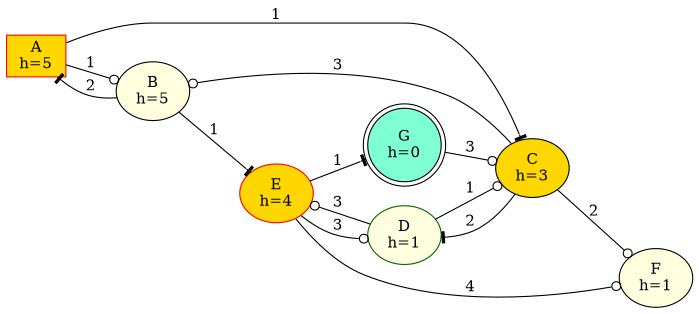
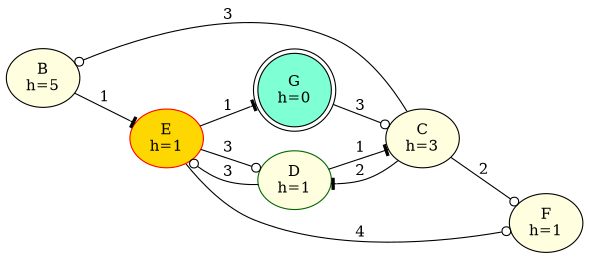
node "A h=5": removed
node "C h=3": fillcolor gold -> lightyellow
node "E h=4": label "E h=4" -> "E h=1"
edge "D h=1" -> "C h=3": arrowhead odot -> tee
